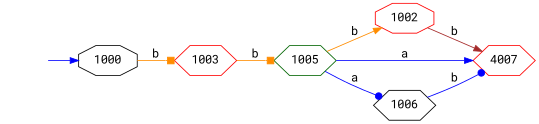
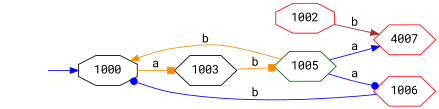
edge "1005" -> "1002": now "1005" -> "1000"
edge "1000" -> "1003": label "b" -> "a"
node "1003": color red -> black
edge "1006" -> "4007": now "1006" -> "1000"
node "1006": color black -> red
